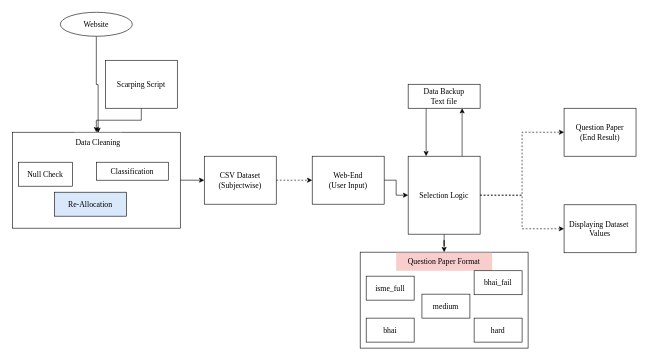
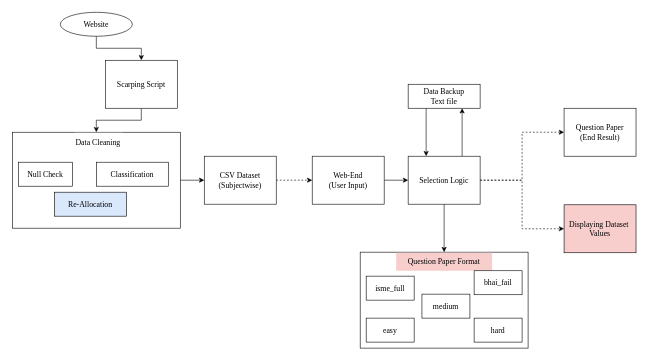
edge "Website" -> "Data Cleaning": now "Website" -> "Scarping Script"
node "Classification": size 72x18 -> 72x24
node "Selection Logic": size 72x78 -> 72x48
node "Displaying Dataset Values": fillcolor #ffffff -> #f8cecc
node "bhai": label "bhai" -> "easy"
